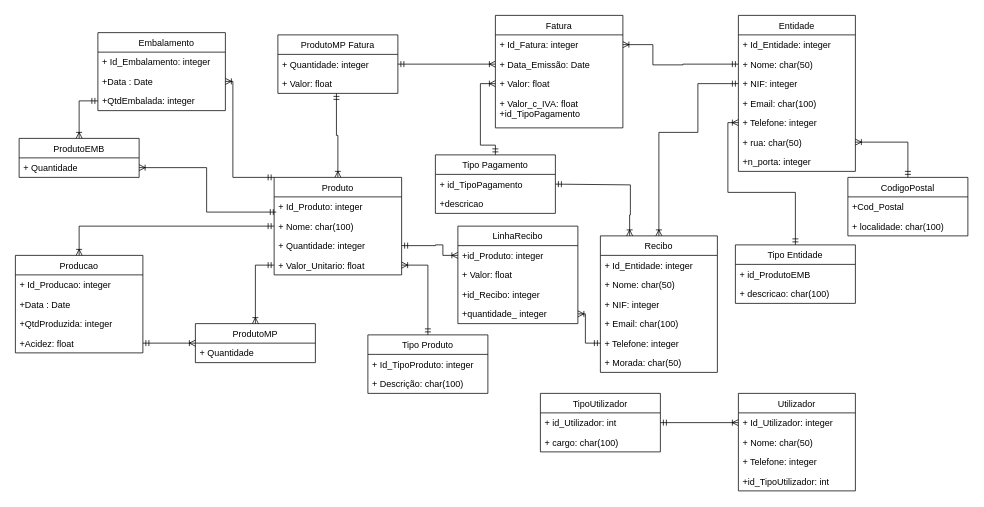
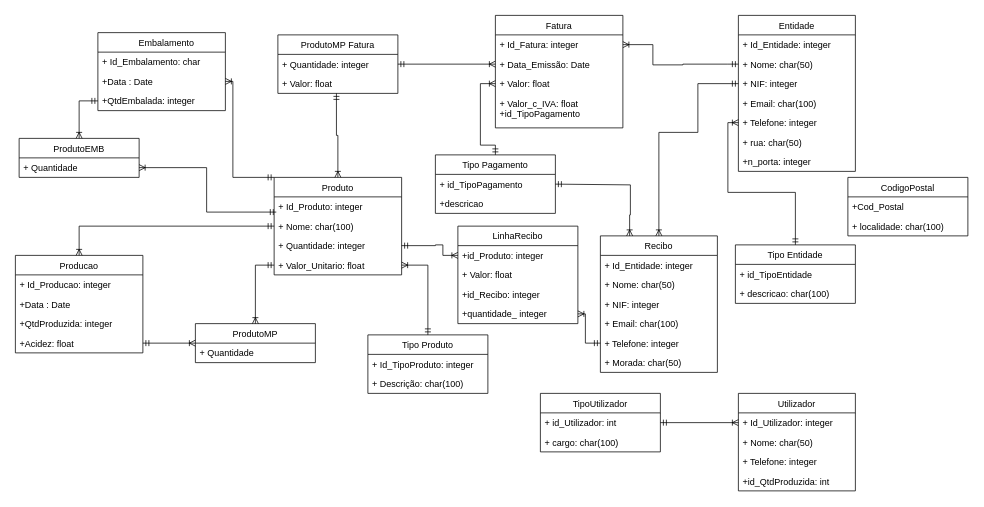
node "+ Id_Embalamento: integer": label "+ Id_Embalamento: integer" -> "+ Id_Embalamento: char"
edge "+ rua: char(50)" -- "CodigoPostal": removed
node "+ id_ProdutoEMB": label "+ id_ProdutoEMB" -> "+ id_TipoEntidade"
node "+id_TipoUtilizador: int": label "+id_TipoUtilizador: int" -> "+id_QtdProduzida: int"
